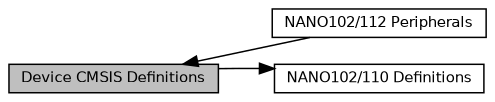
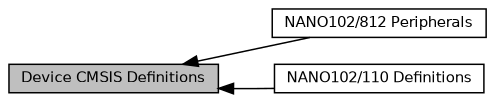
node "NANO102/112 Peripherals": label "NANO102/112 Peripherals" -> "NANO102/812 Peripherals"
edge "Device CMSIS Definitions" -> "NANO102/110 Definitions": reversed
